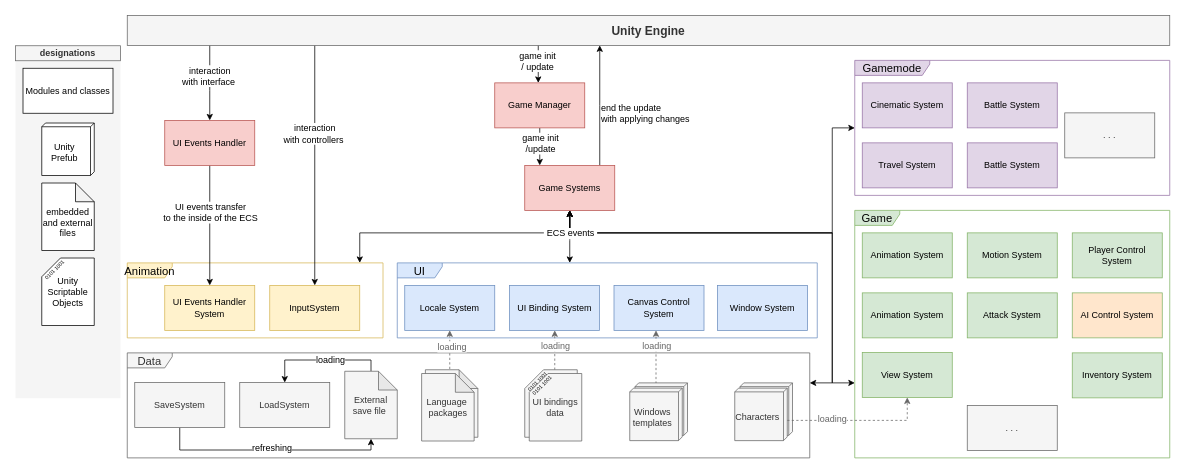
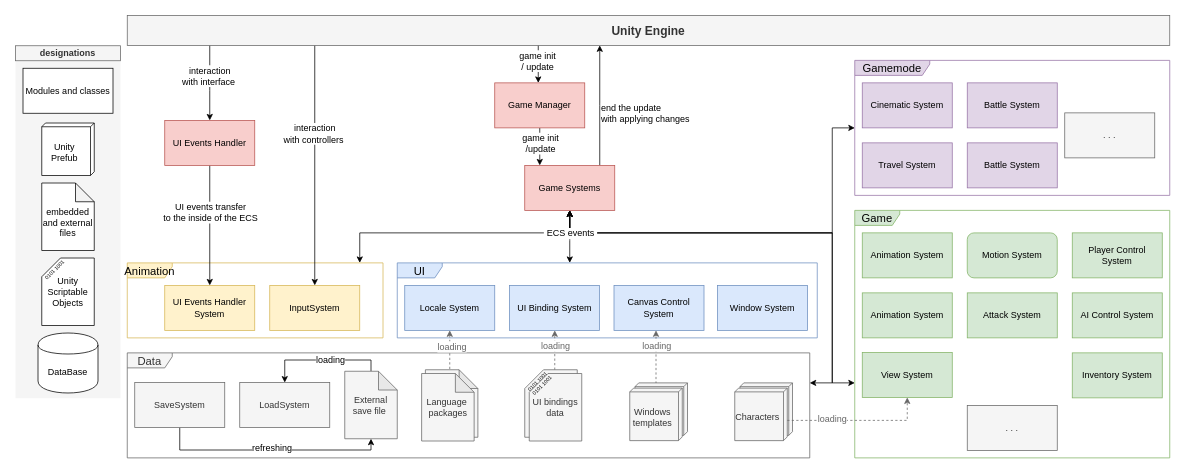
node "Motion System": shape rectangle -> rounded rectangle
node "AI Control System": fillcolor #ffe6cc -> #d5e8d4
node "DataBase": added
